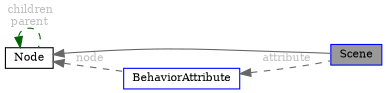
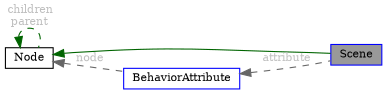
edge "Scene" -> "Node": color gray40 -> darkgreen
